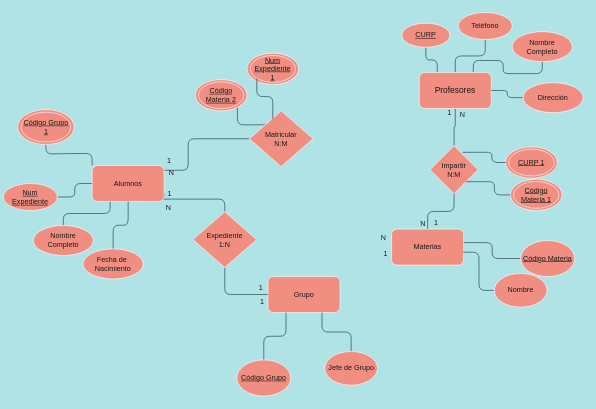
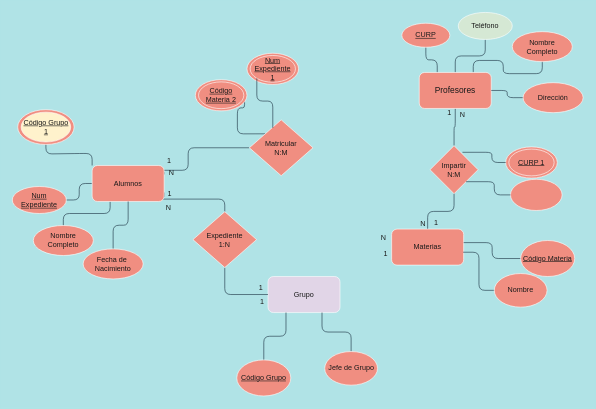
node "Teléfono": fillcolor #f08e81 -> #d5e8d4
node "Código Grupo 1": fillcolor #f08e81 -> #fff2cc
node "Matricular N:M": moved (281, 139) -> (281, 148)
node "Código Materia 1": removed
node "Num Expediente": moved (30, 197) -> (39, 200)
node "Grupo": fillcolor #f08e81 -> #e1d5e7
